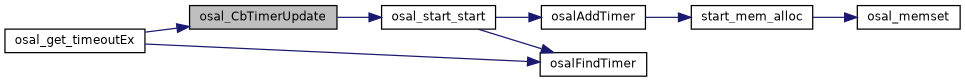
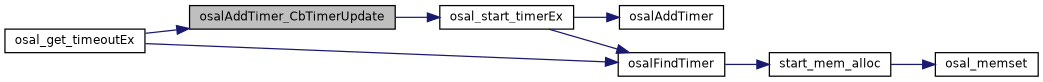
node "osal_CbTimerUpdate": label "osal_CbTimerUpdate" -> "osalAddTimer_CbTimerUpdate"
node "osal_start_start": label "osal_start_start" -> "osal_start_timerEx"
edge "osalAddTimer" -> "start_mem_alloc": now "osalFindTimer" -> "start_mem_alloc"
